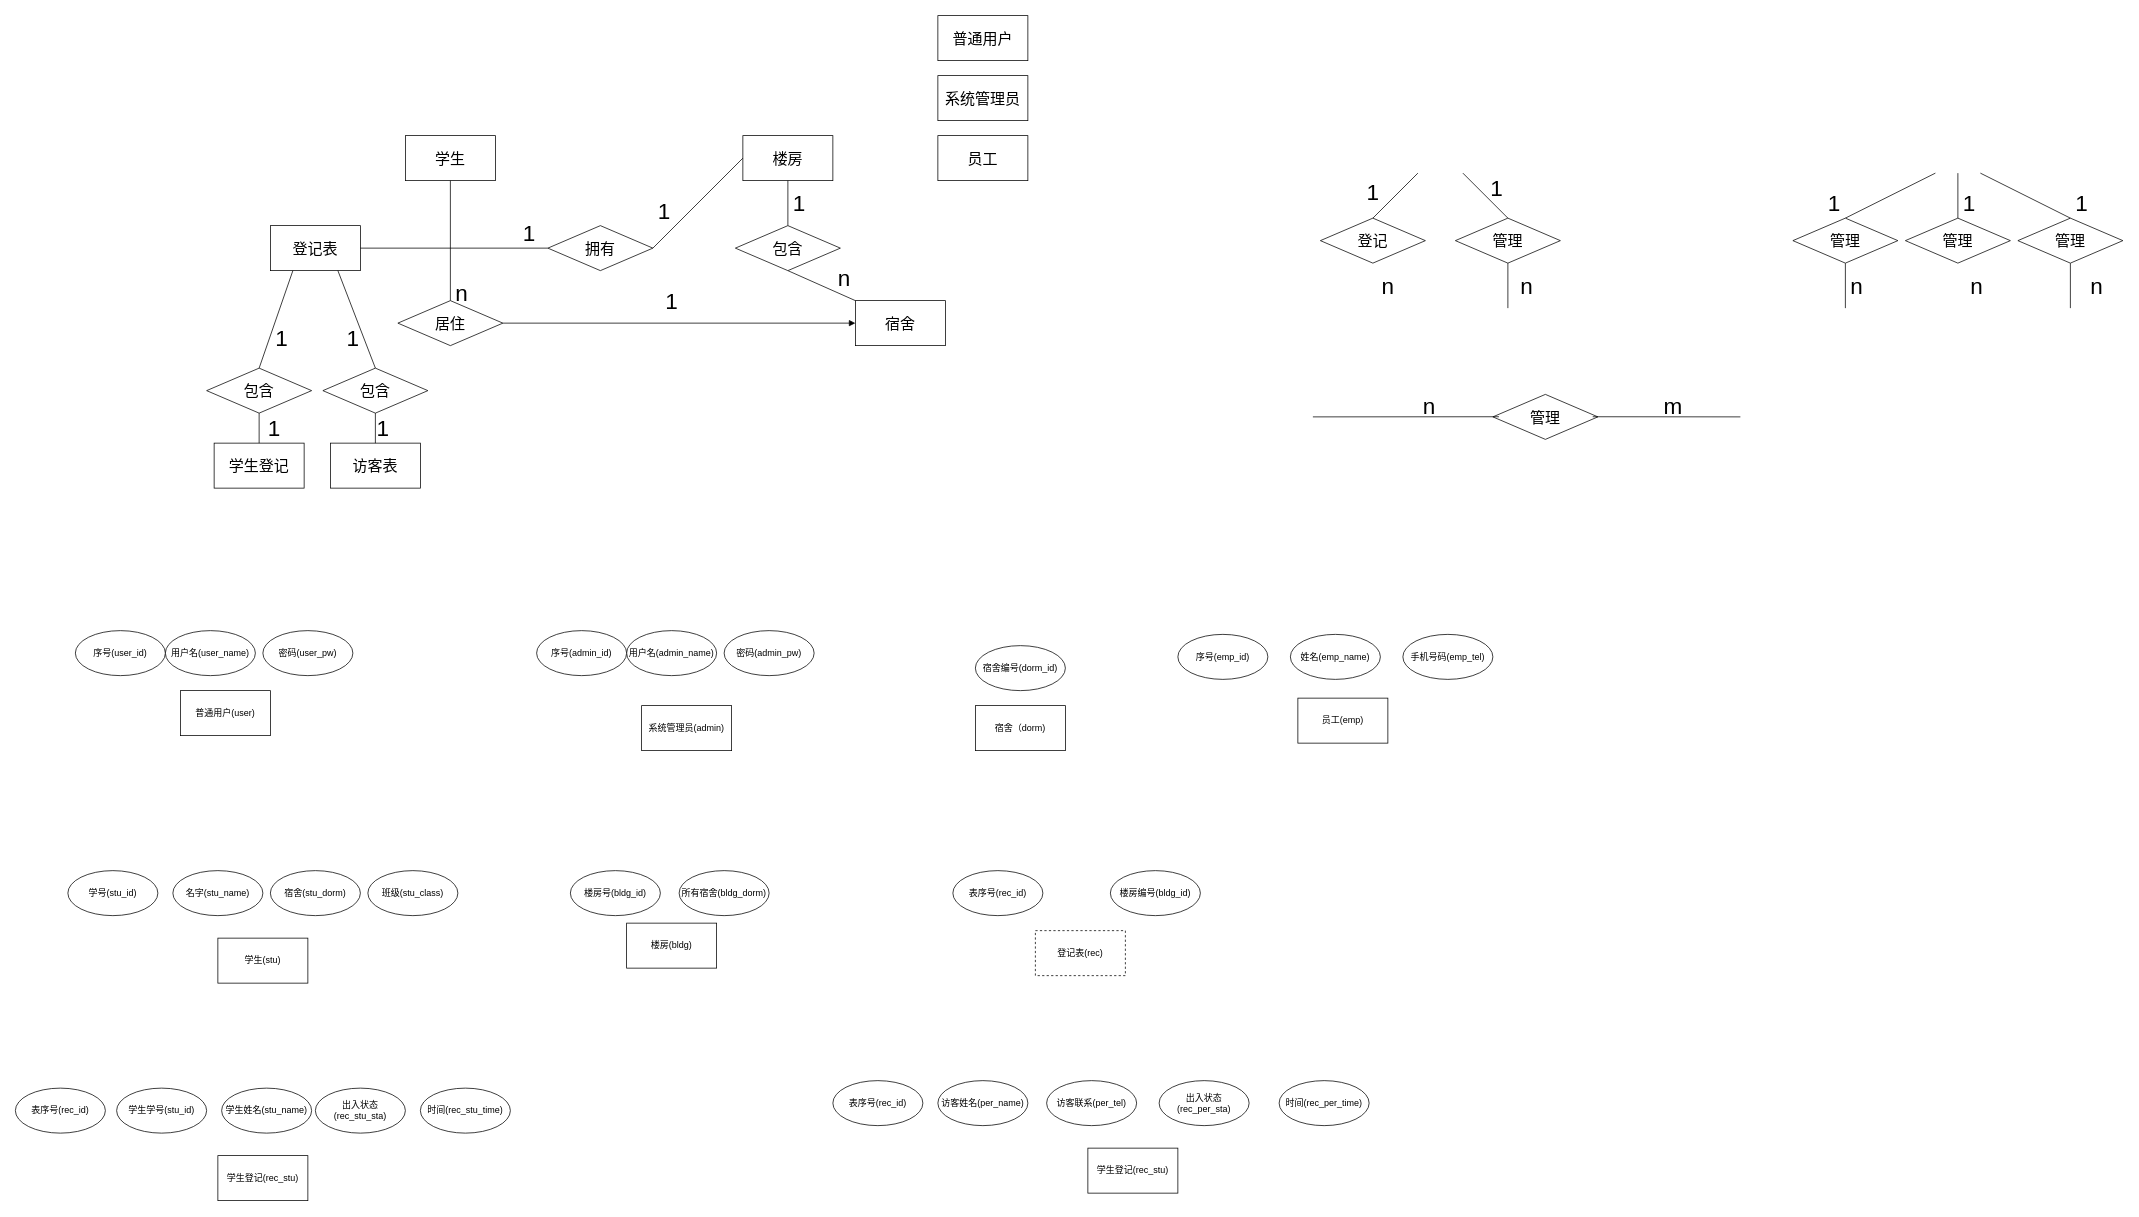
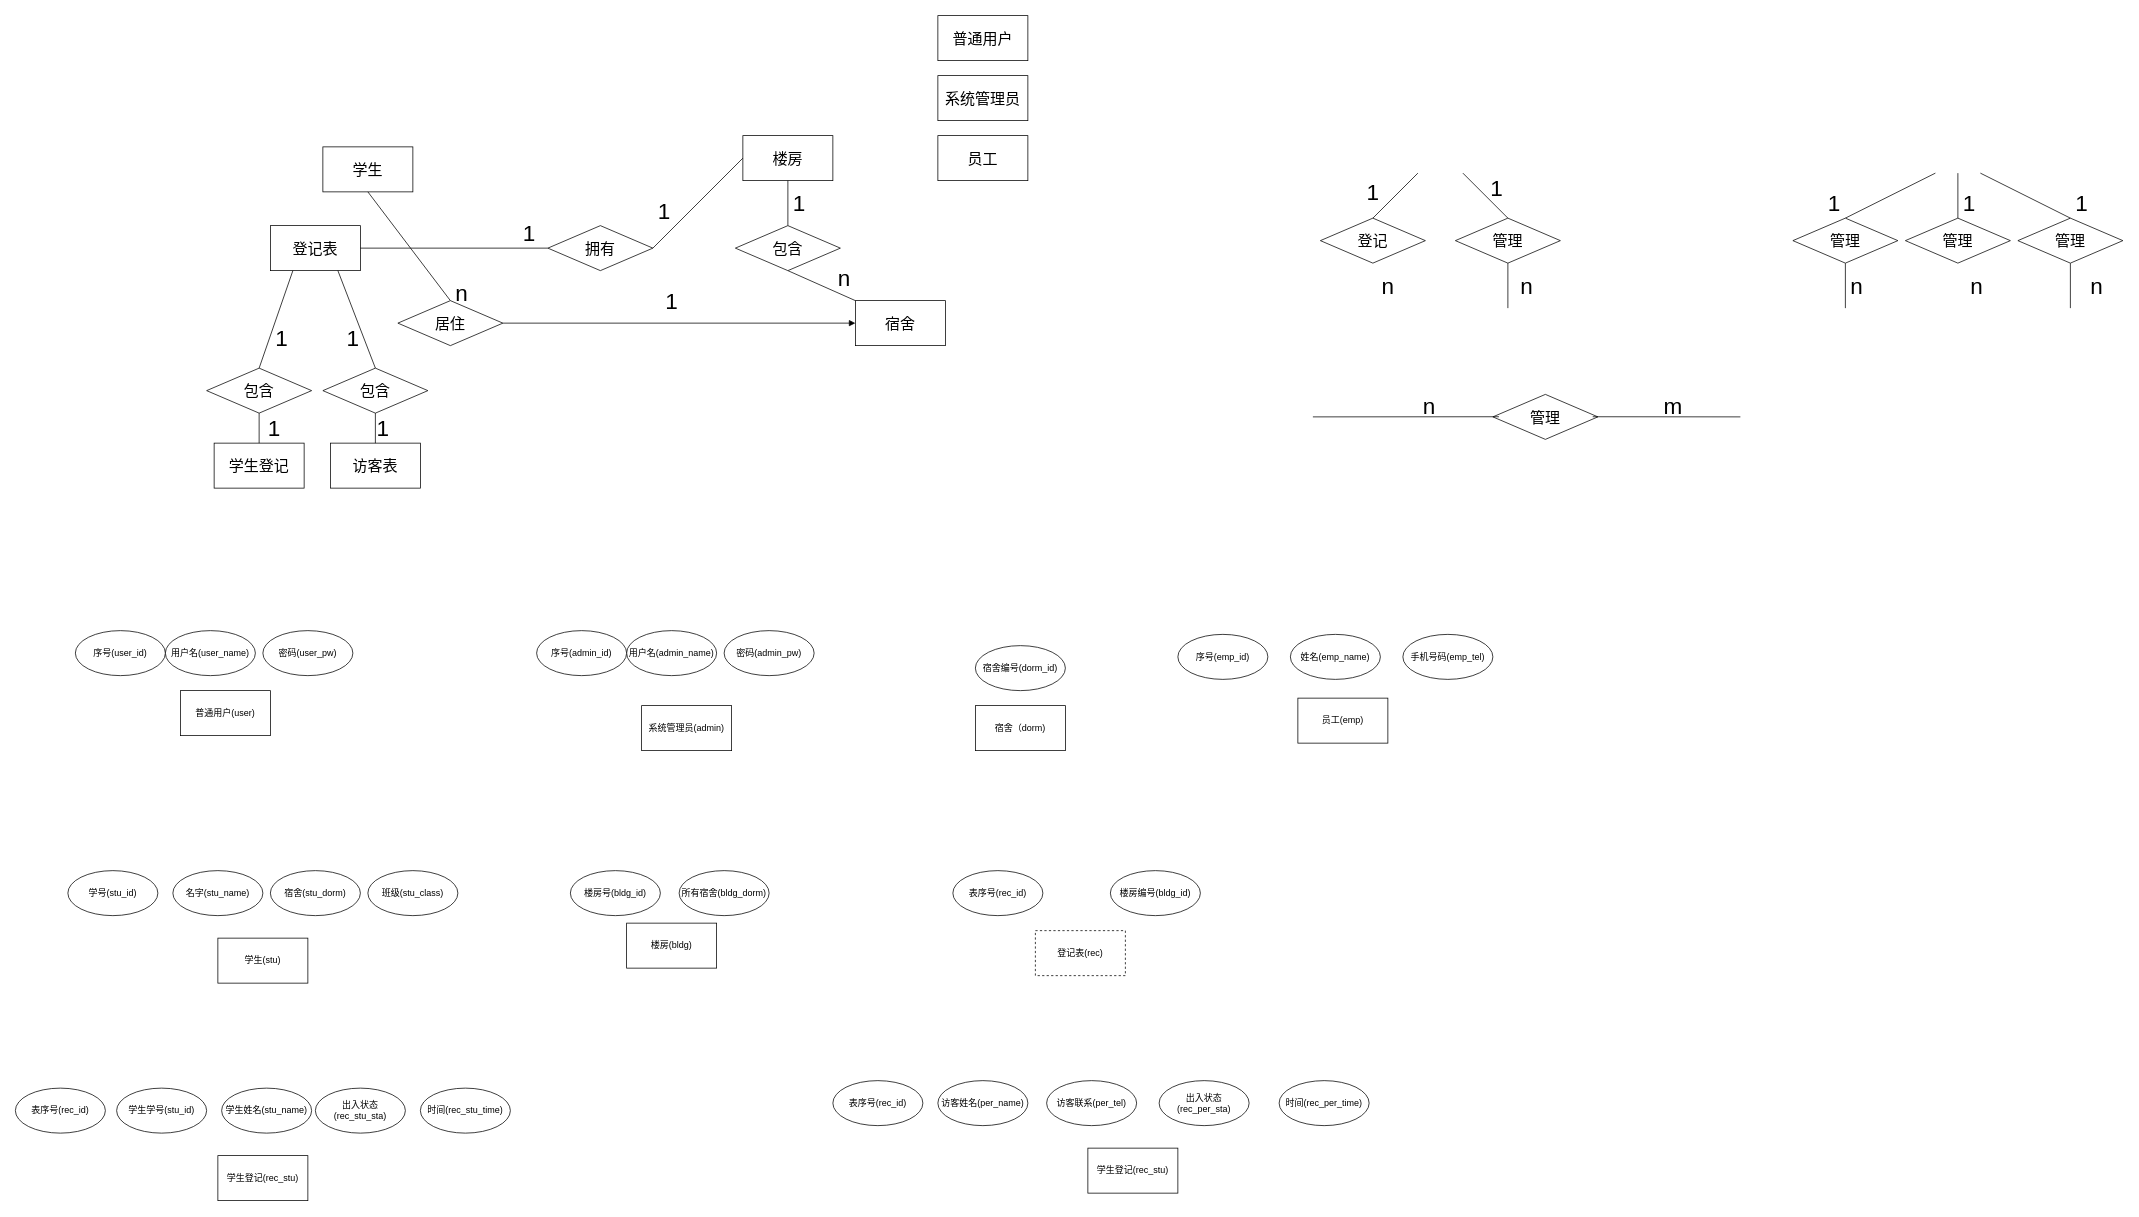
node "学生": moved (450, 158) -> (368, 169)
